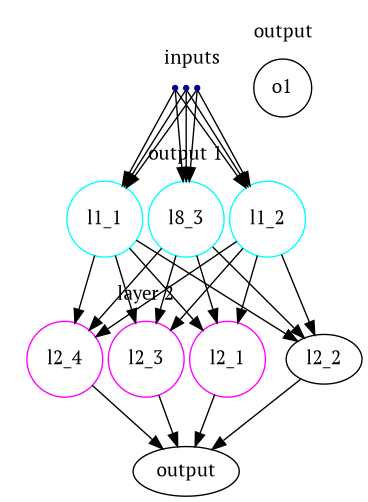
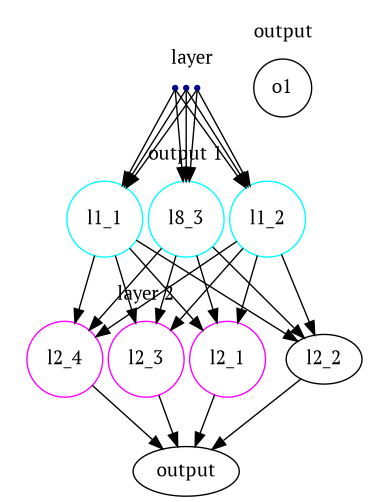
cluster "inputs": label "inputs" -> "layer"
